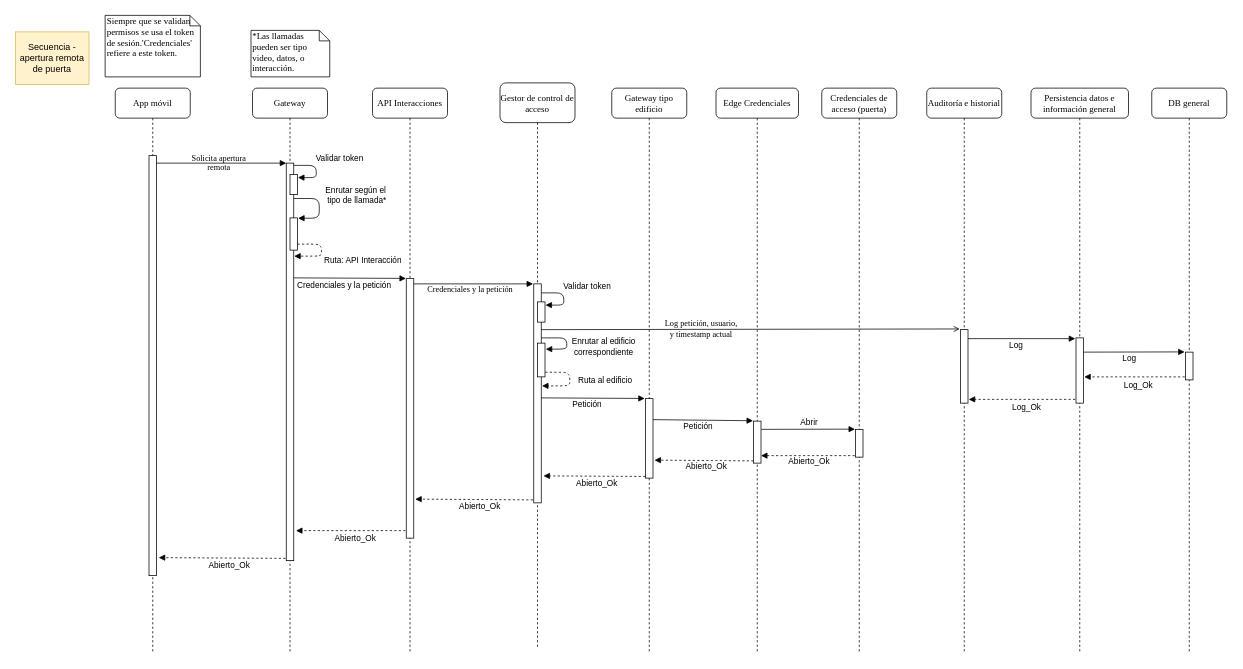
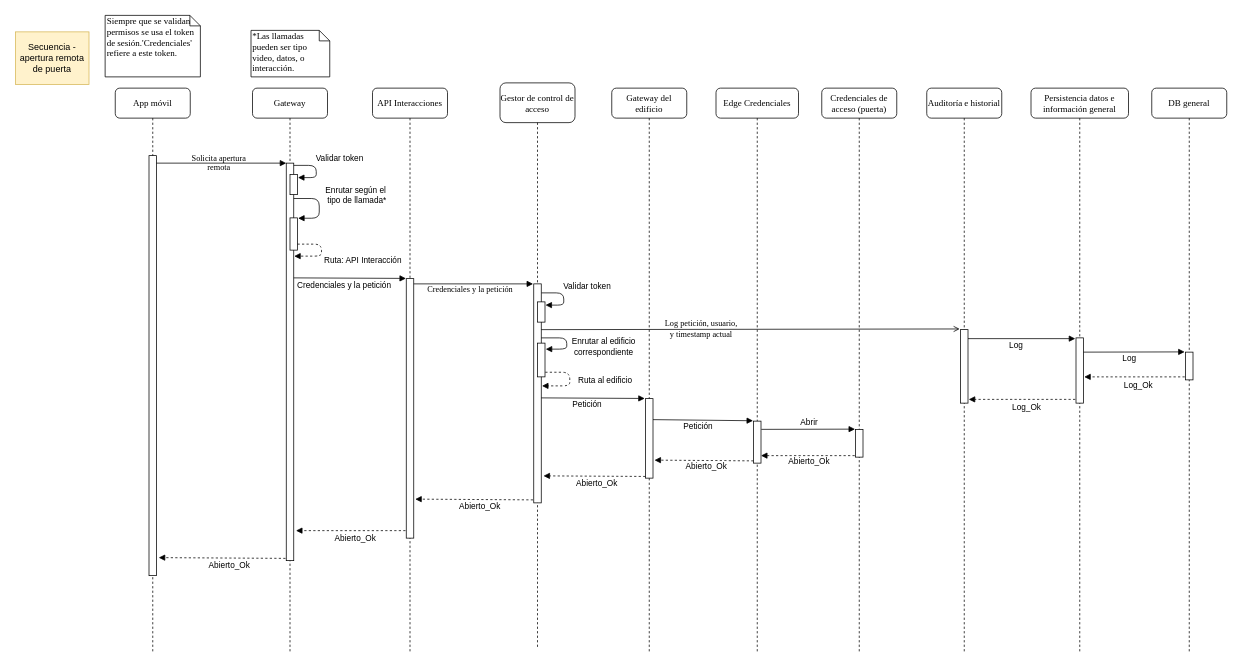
node "Gateway tipo edificio": label "Gateway tipo edificio" -> "Gateway del edificio"
